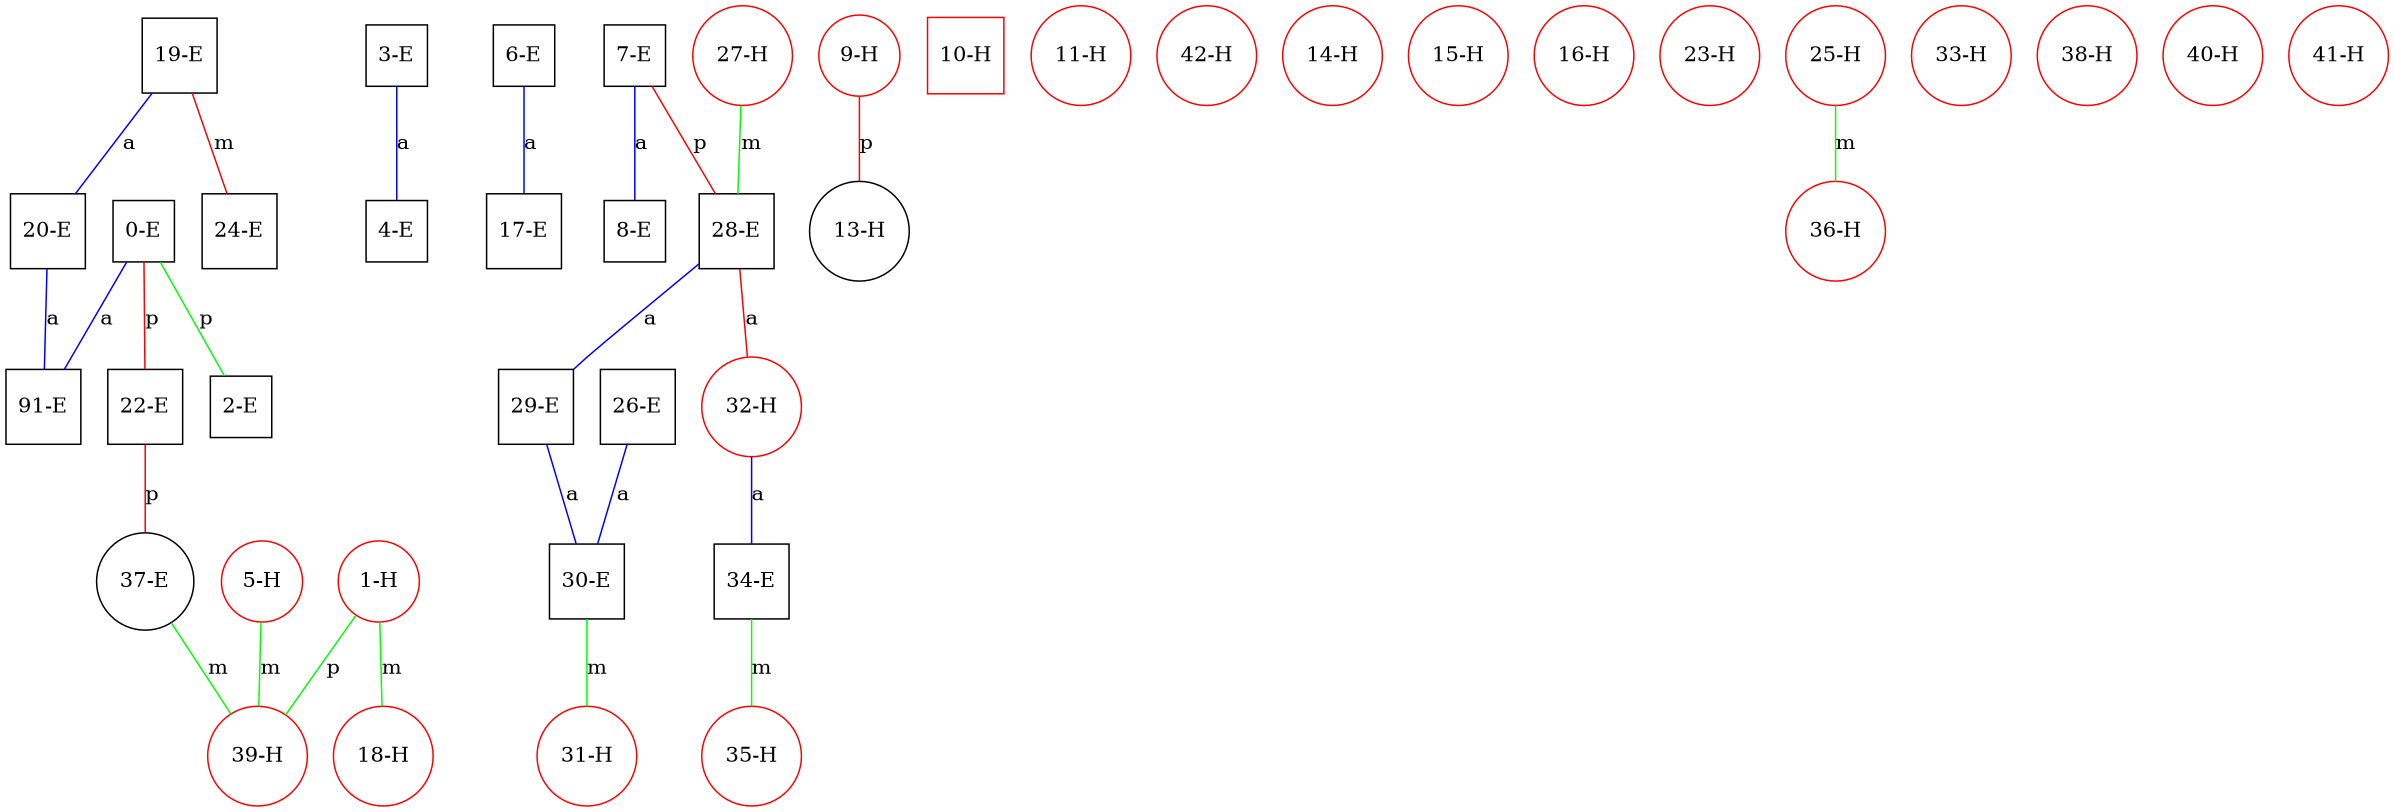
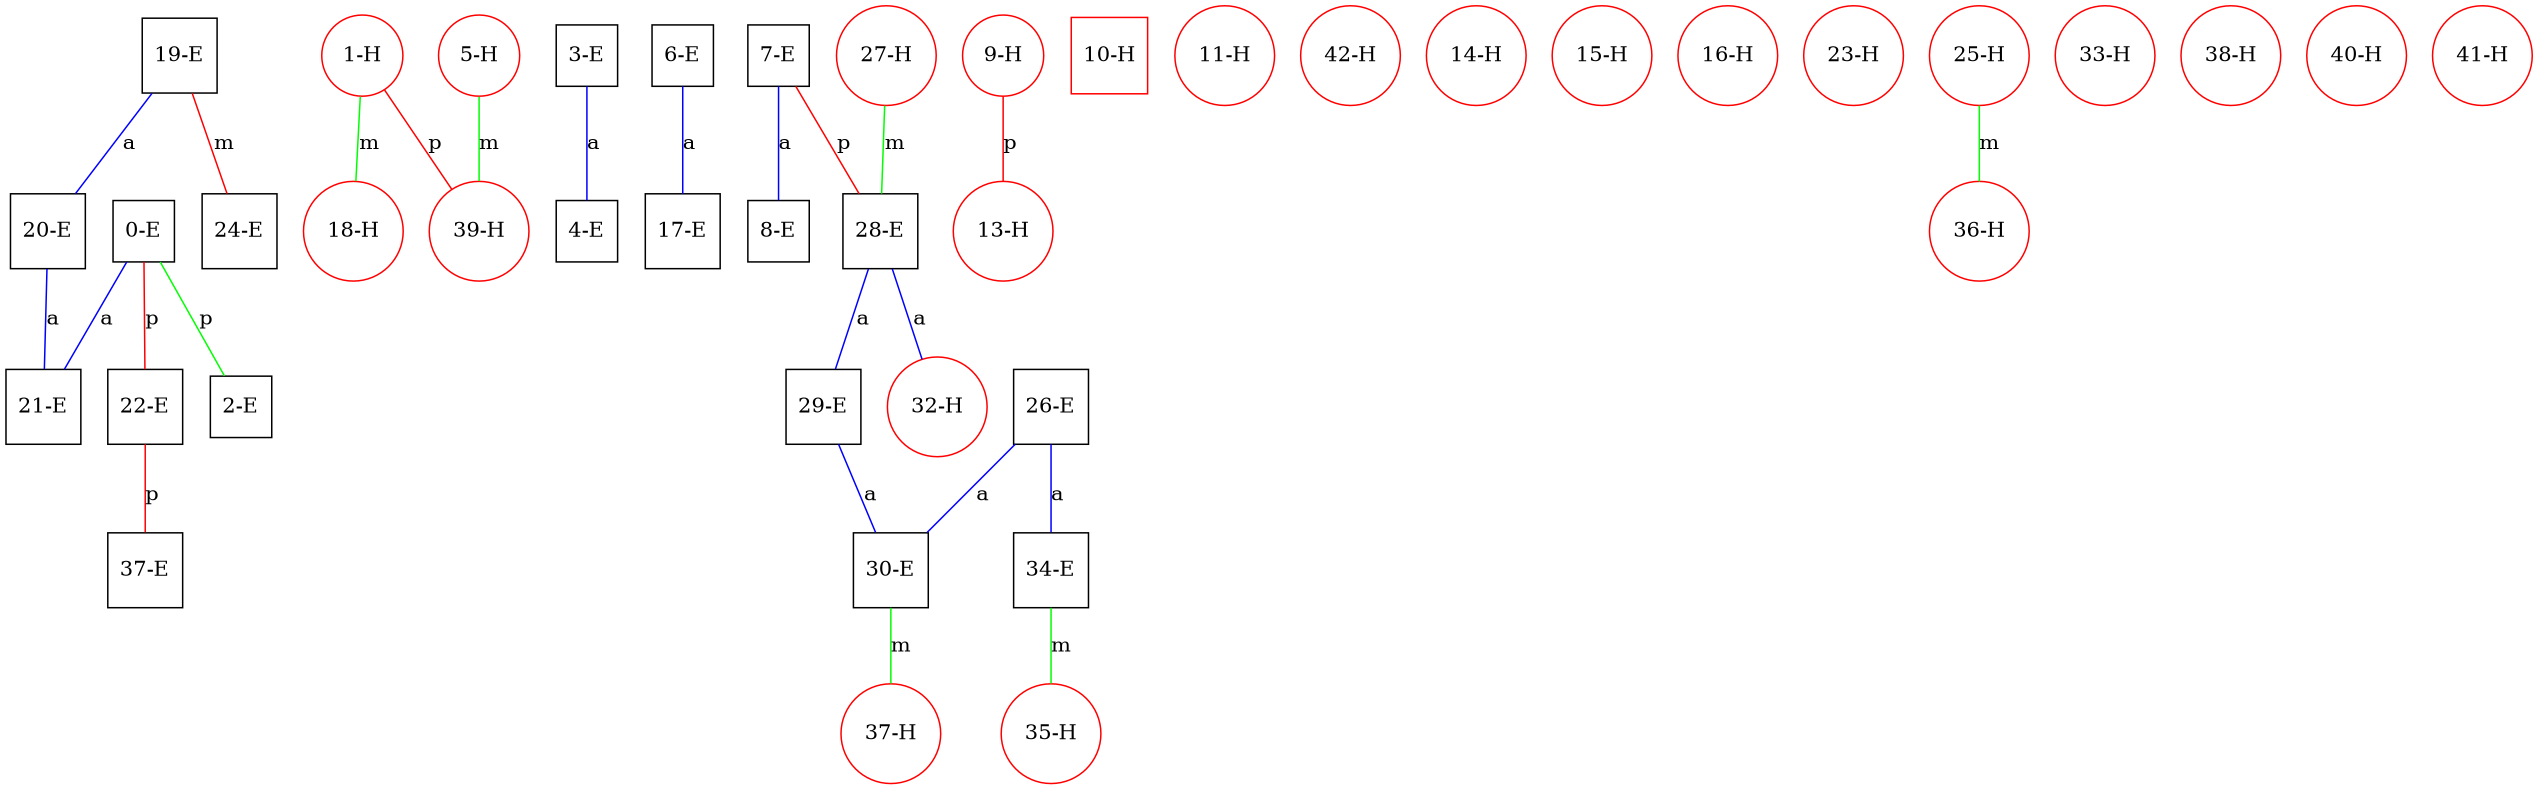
node "13-H": color black -> red
edge "28-E" -- "32-H": color red -> blue
node "91-E": label "91-E" -> "21-E"
edge "32-H" -- "34-E": now "26-E" -- "34-E"
node "37-E": shape circle -> square
edge "1-H" -- "39-H": color green -> red
edge "37-E" -- "39-H": removed, label "m"
node "31-H": label "31-H" -> "37-H"
